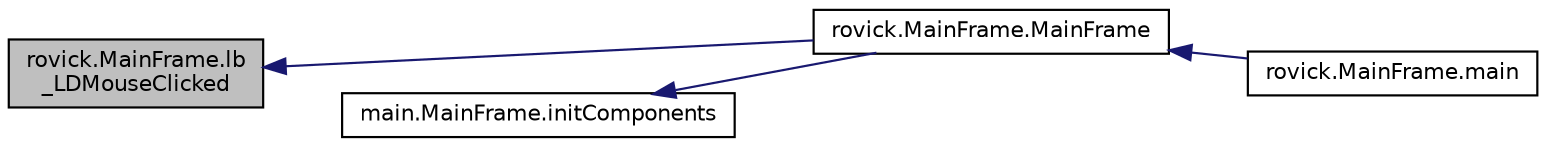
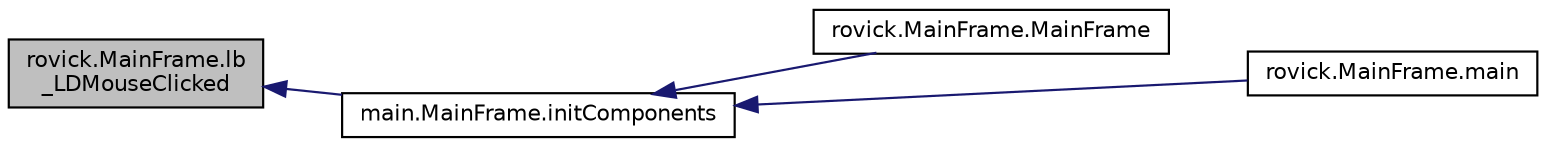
edge "rovick.MainFrame.MainFrame" -> "rovick.MainFrame.lb _LDMouseClicked": now "main.MainFrame.initComponents" -> "rovick.MainFrame.lb _LDMouseClicked"
edge "rovick.MainFrame.main" -> "rovick.MainFrame.MainFrame": now "rovick.MainFrame.main" -> "main.MainFrame.initComponents"
